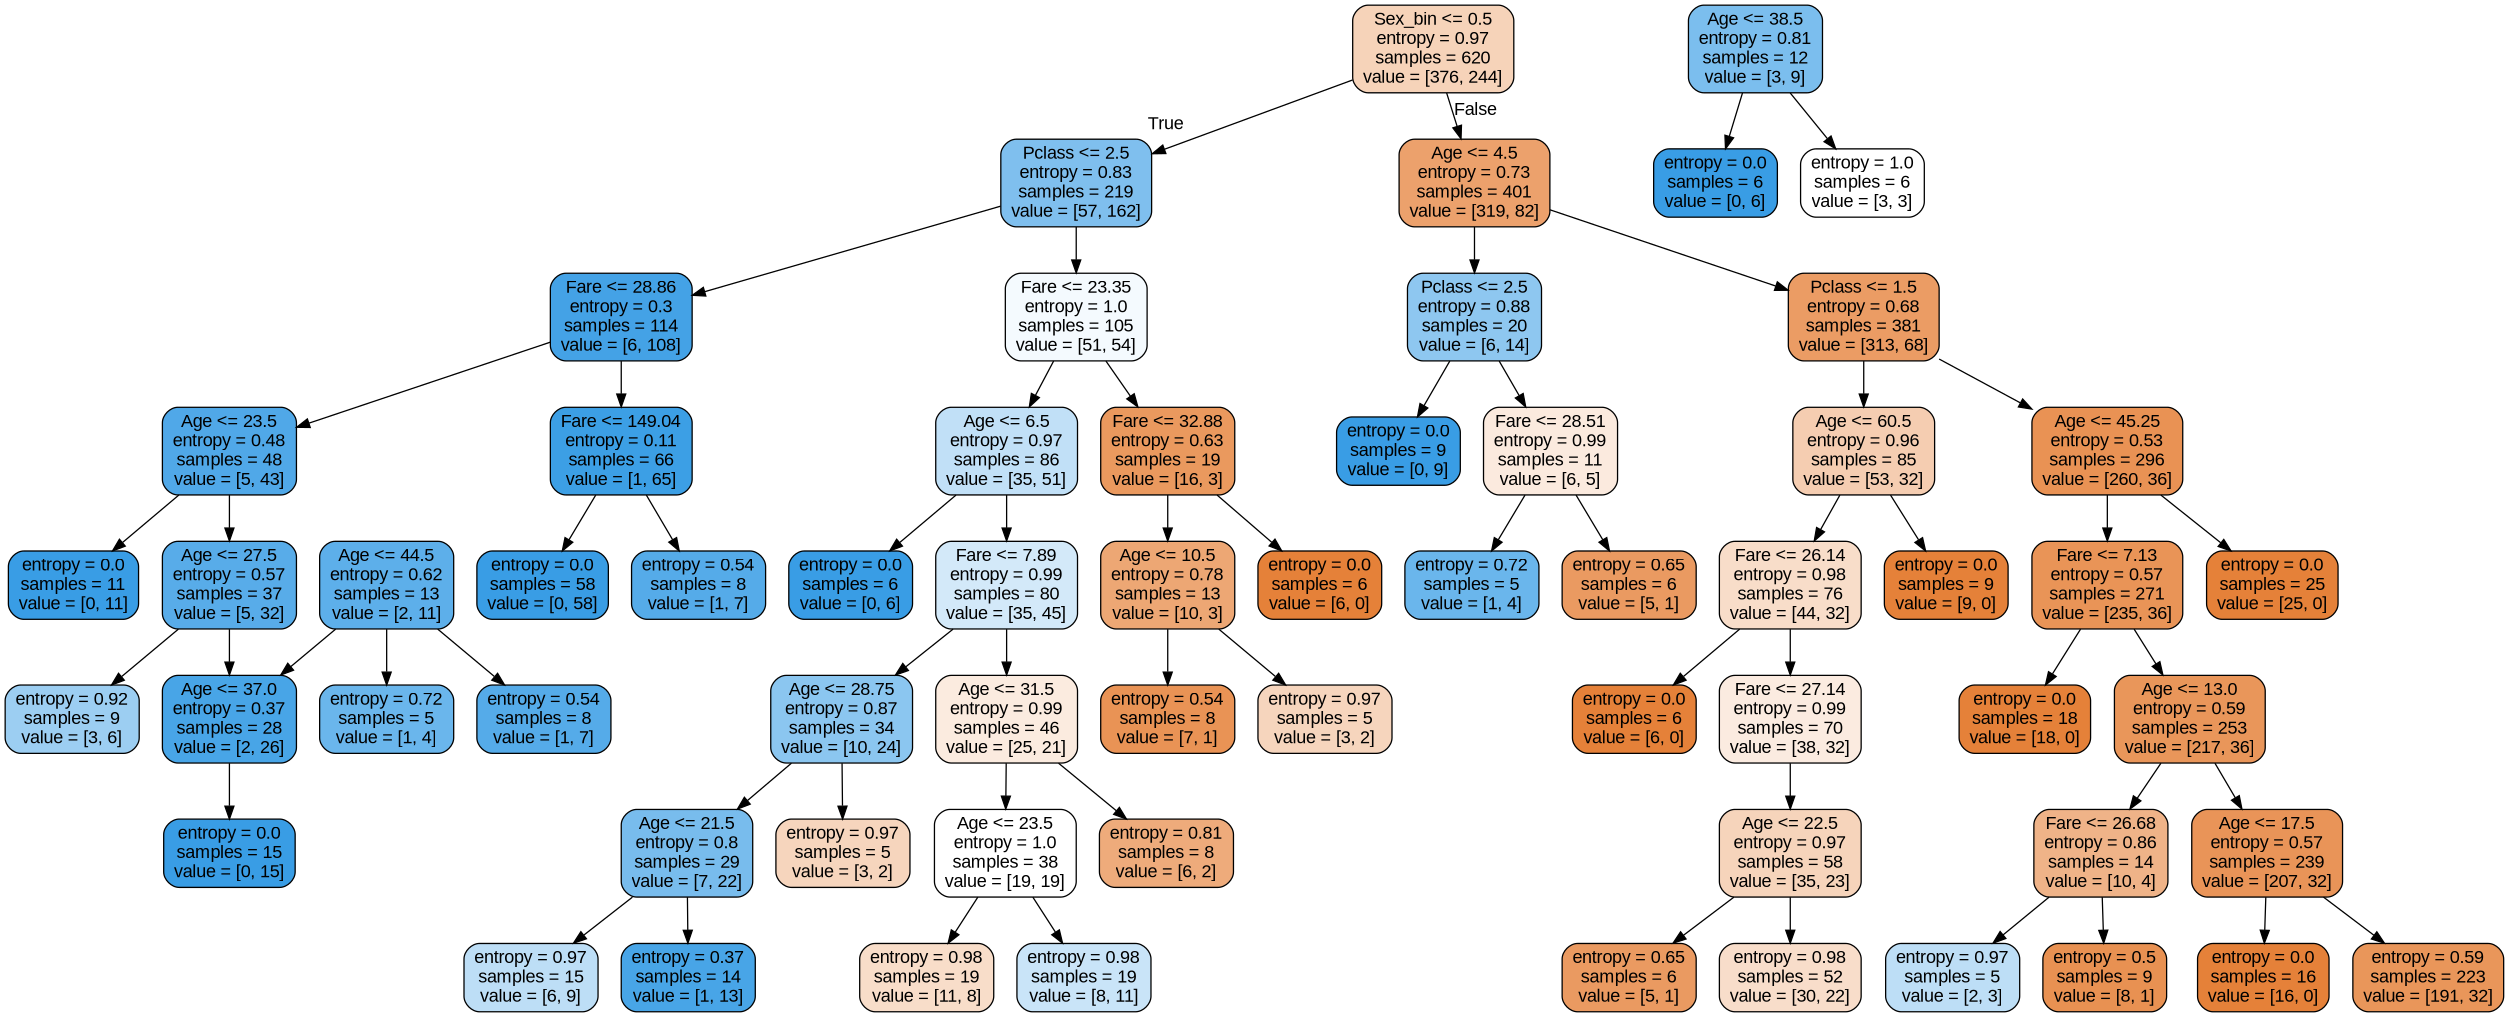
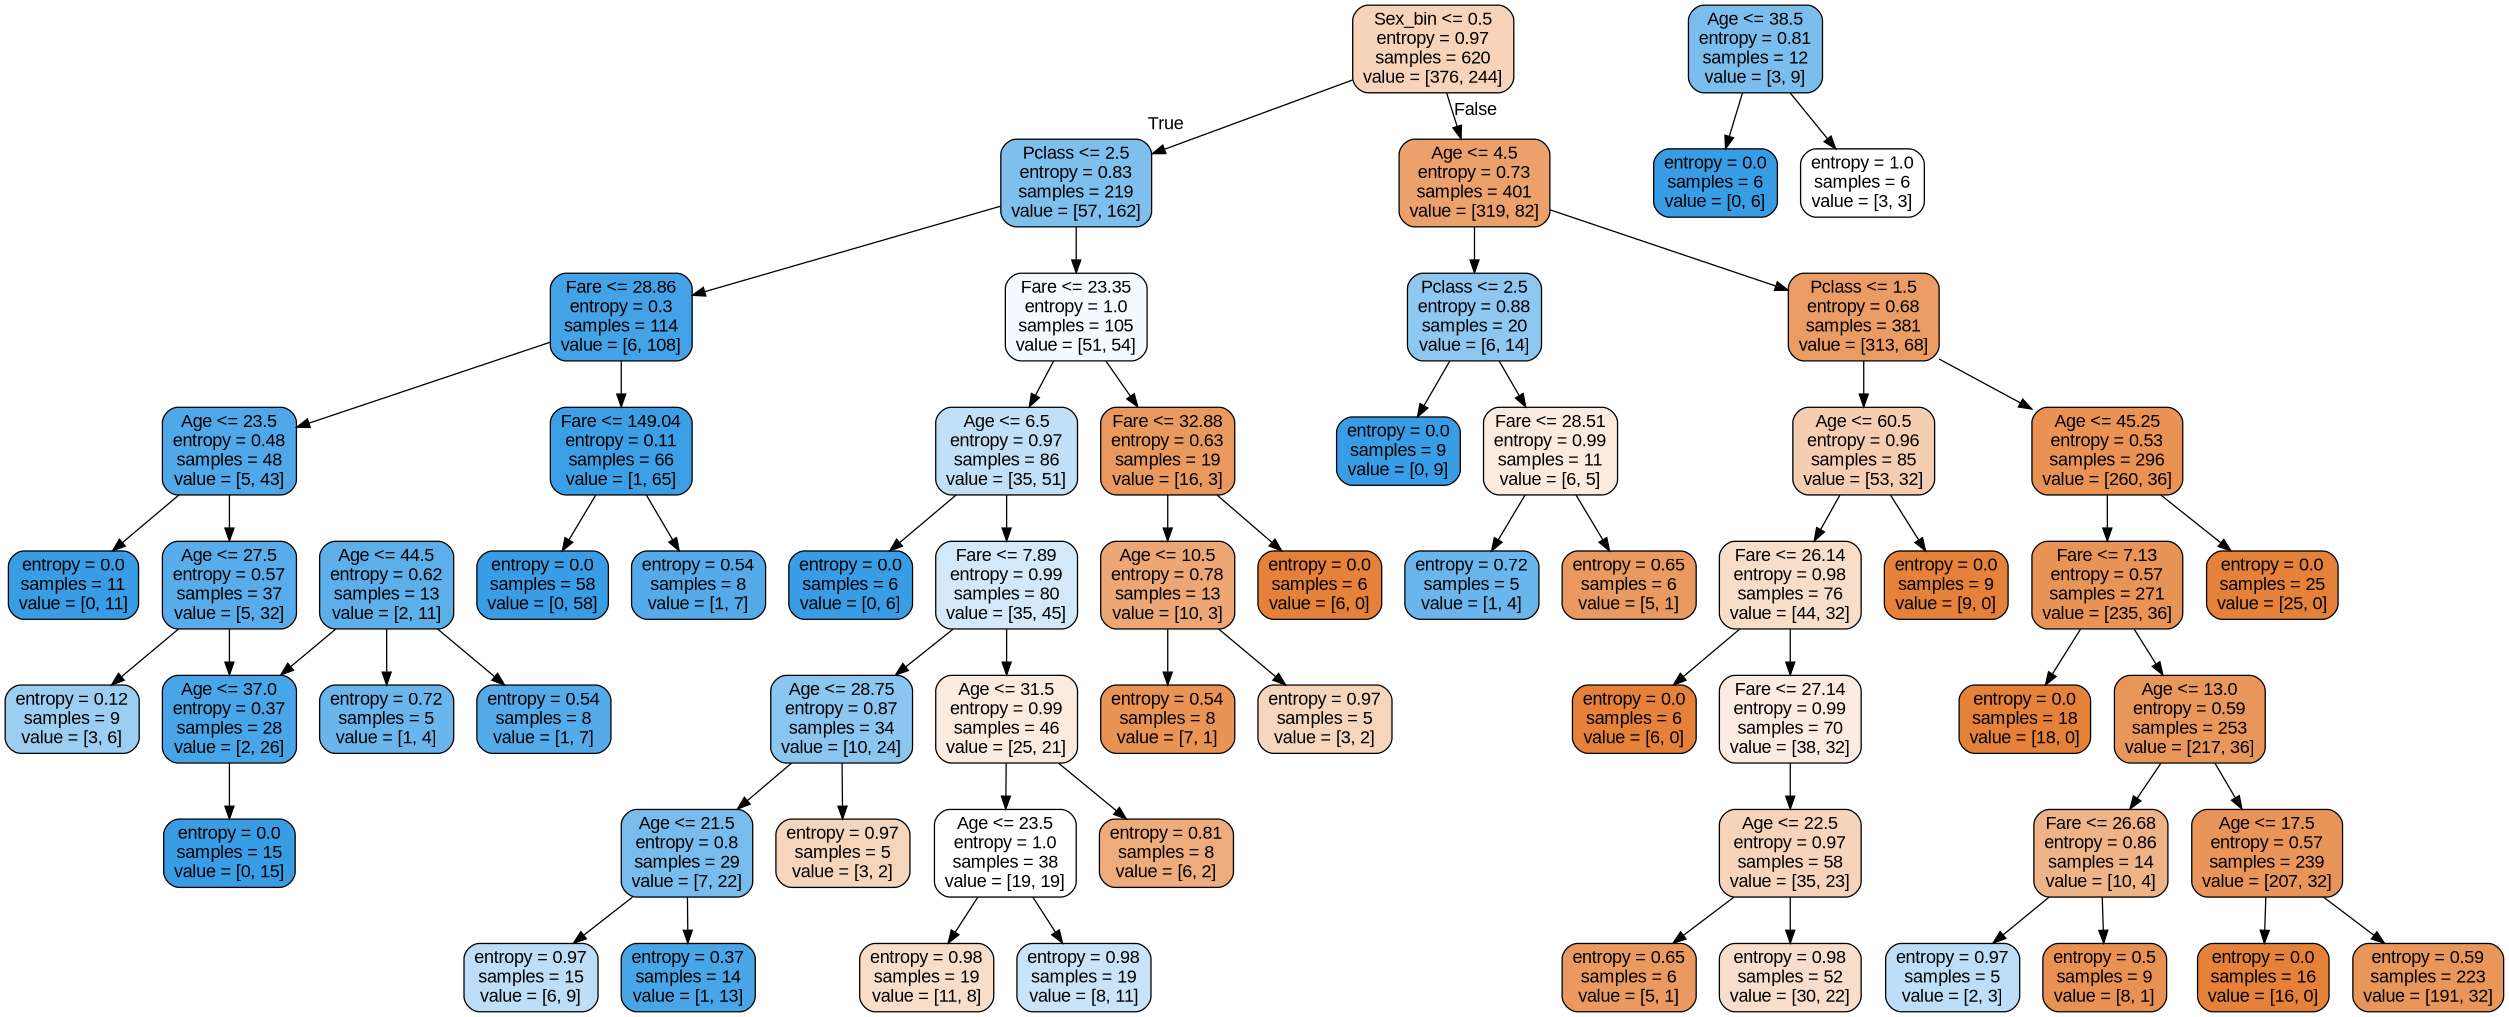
node "entropy = 0.92 samples = 9 value = [3, 6]": label "entropy = 0.92 samples = 9 value = [3, 6]" -> "entropy = 0.12 samples = 9 value = [3, 6]"
